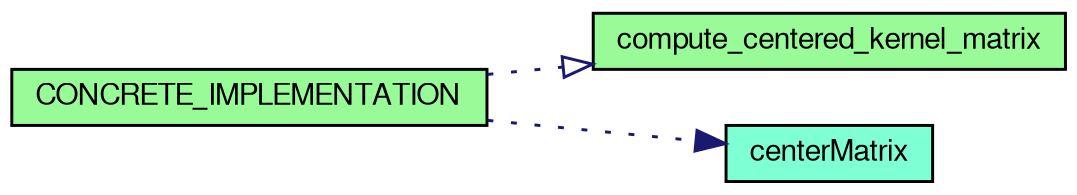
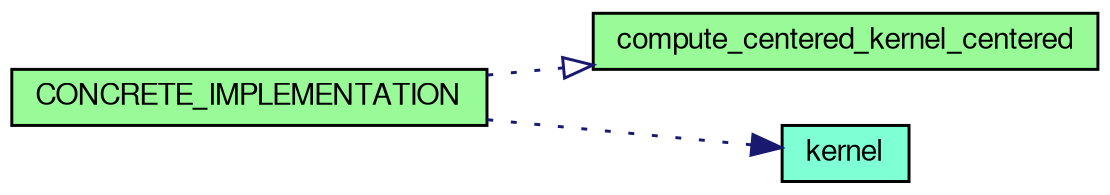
node "compute_centered_kernel_matrix": label "compute_centered_kernel_matrix" -> "compute_centered_kernel_centered"
node "centerMatrix": label "centerMatrix" -> "kernel"
